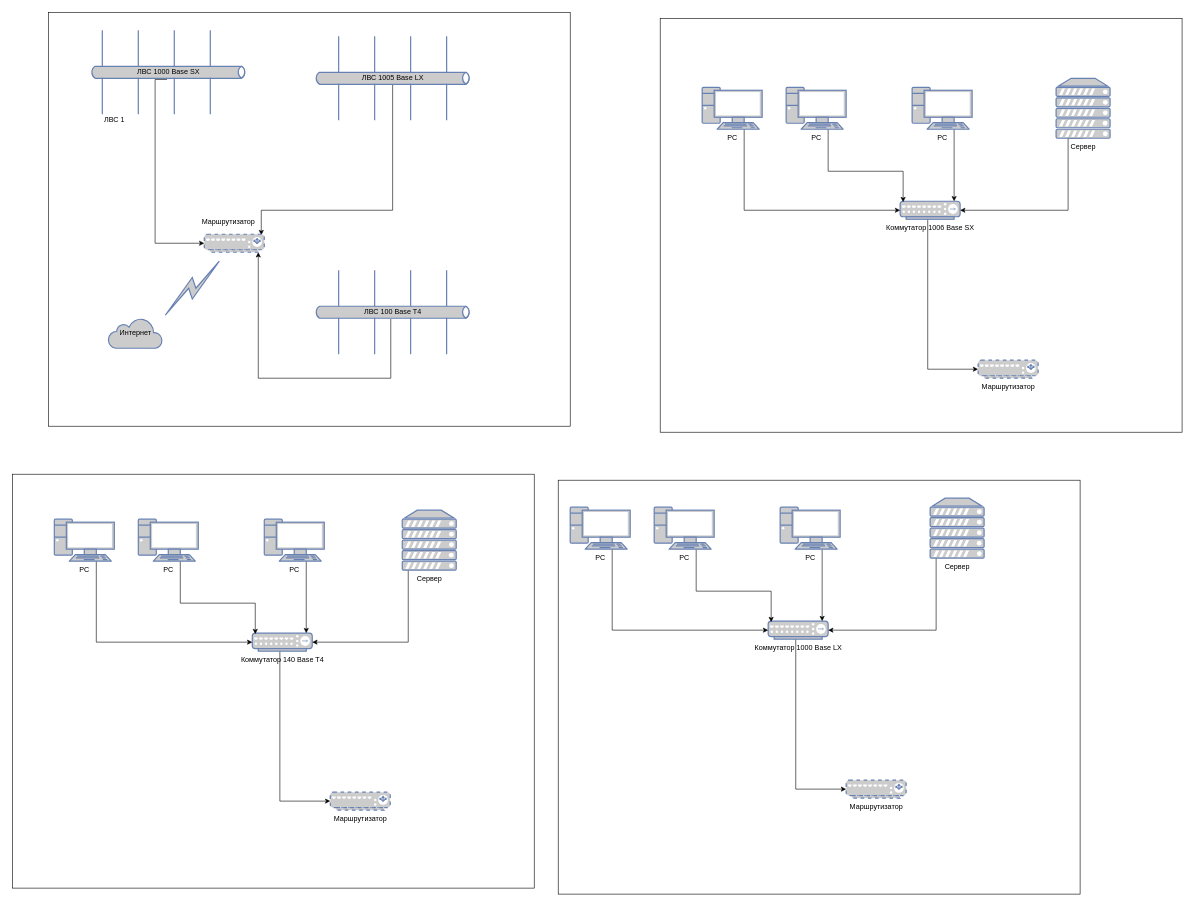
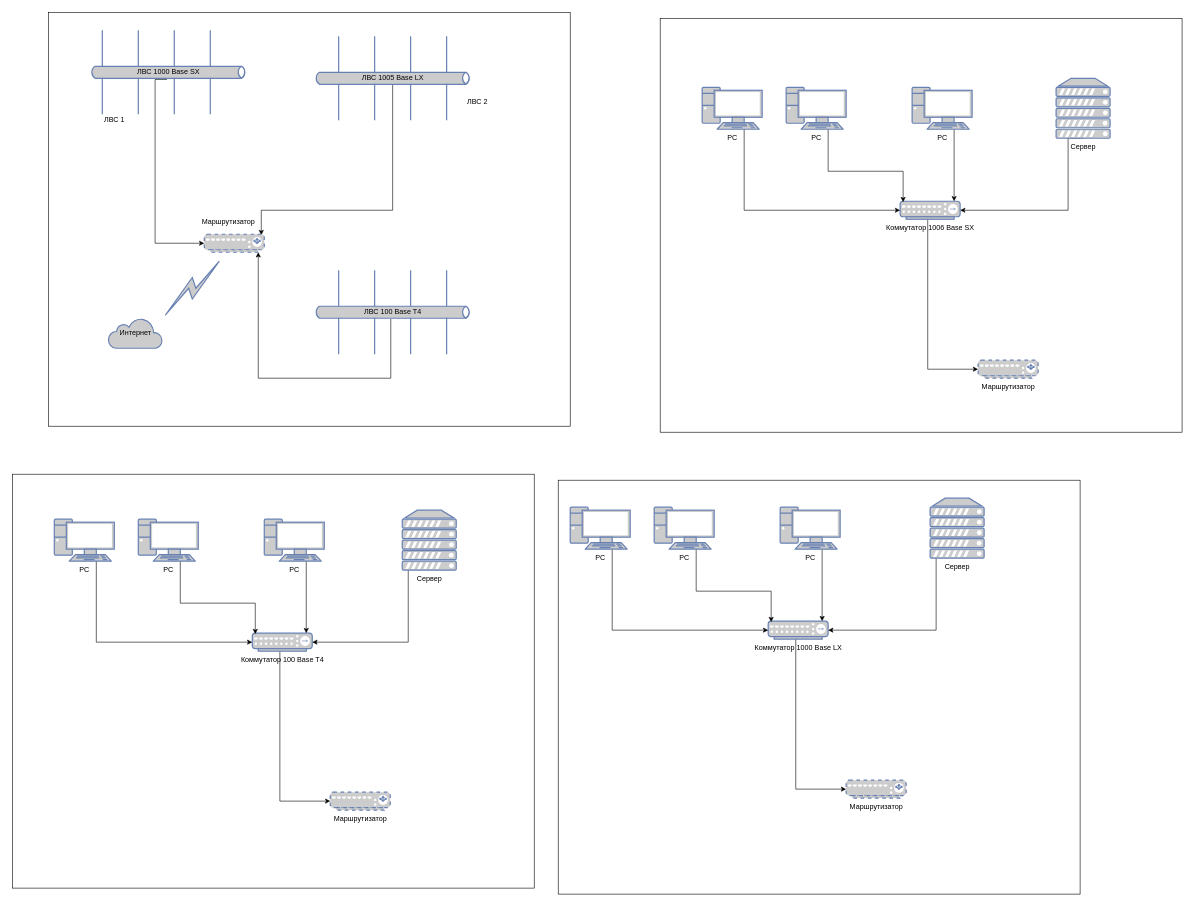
node "ЛВС 2": added
node "Коммутатор 140 Base T4": label "Коммутатор 140 Base T4" -> "Коммутатор 100 Base T4"
